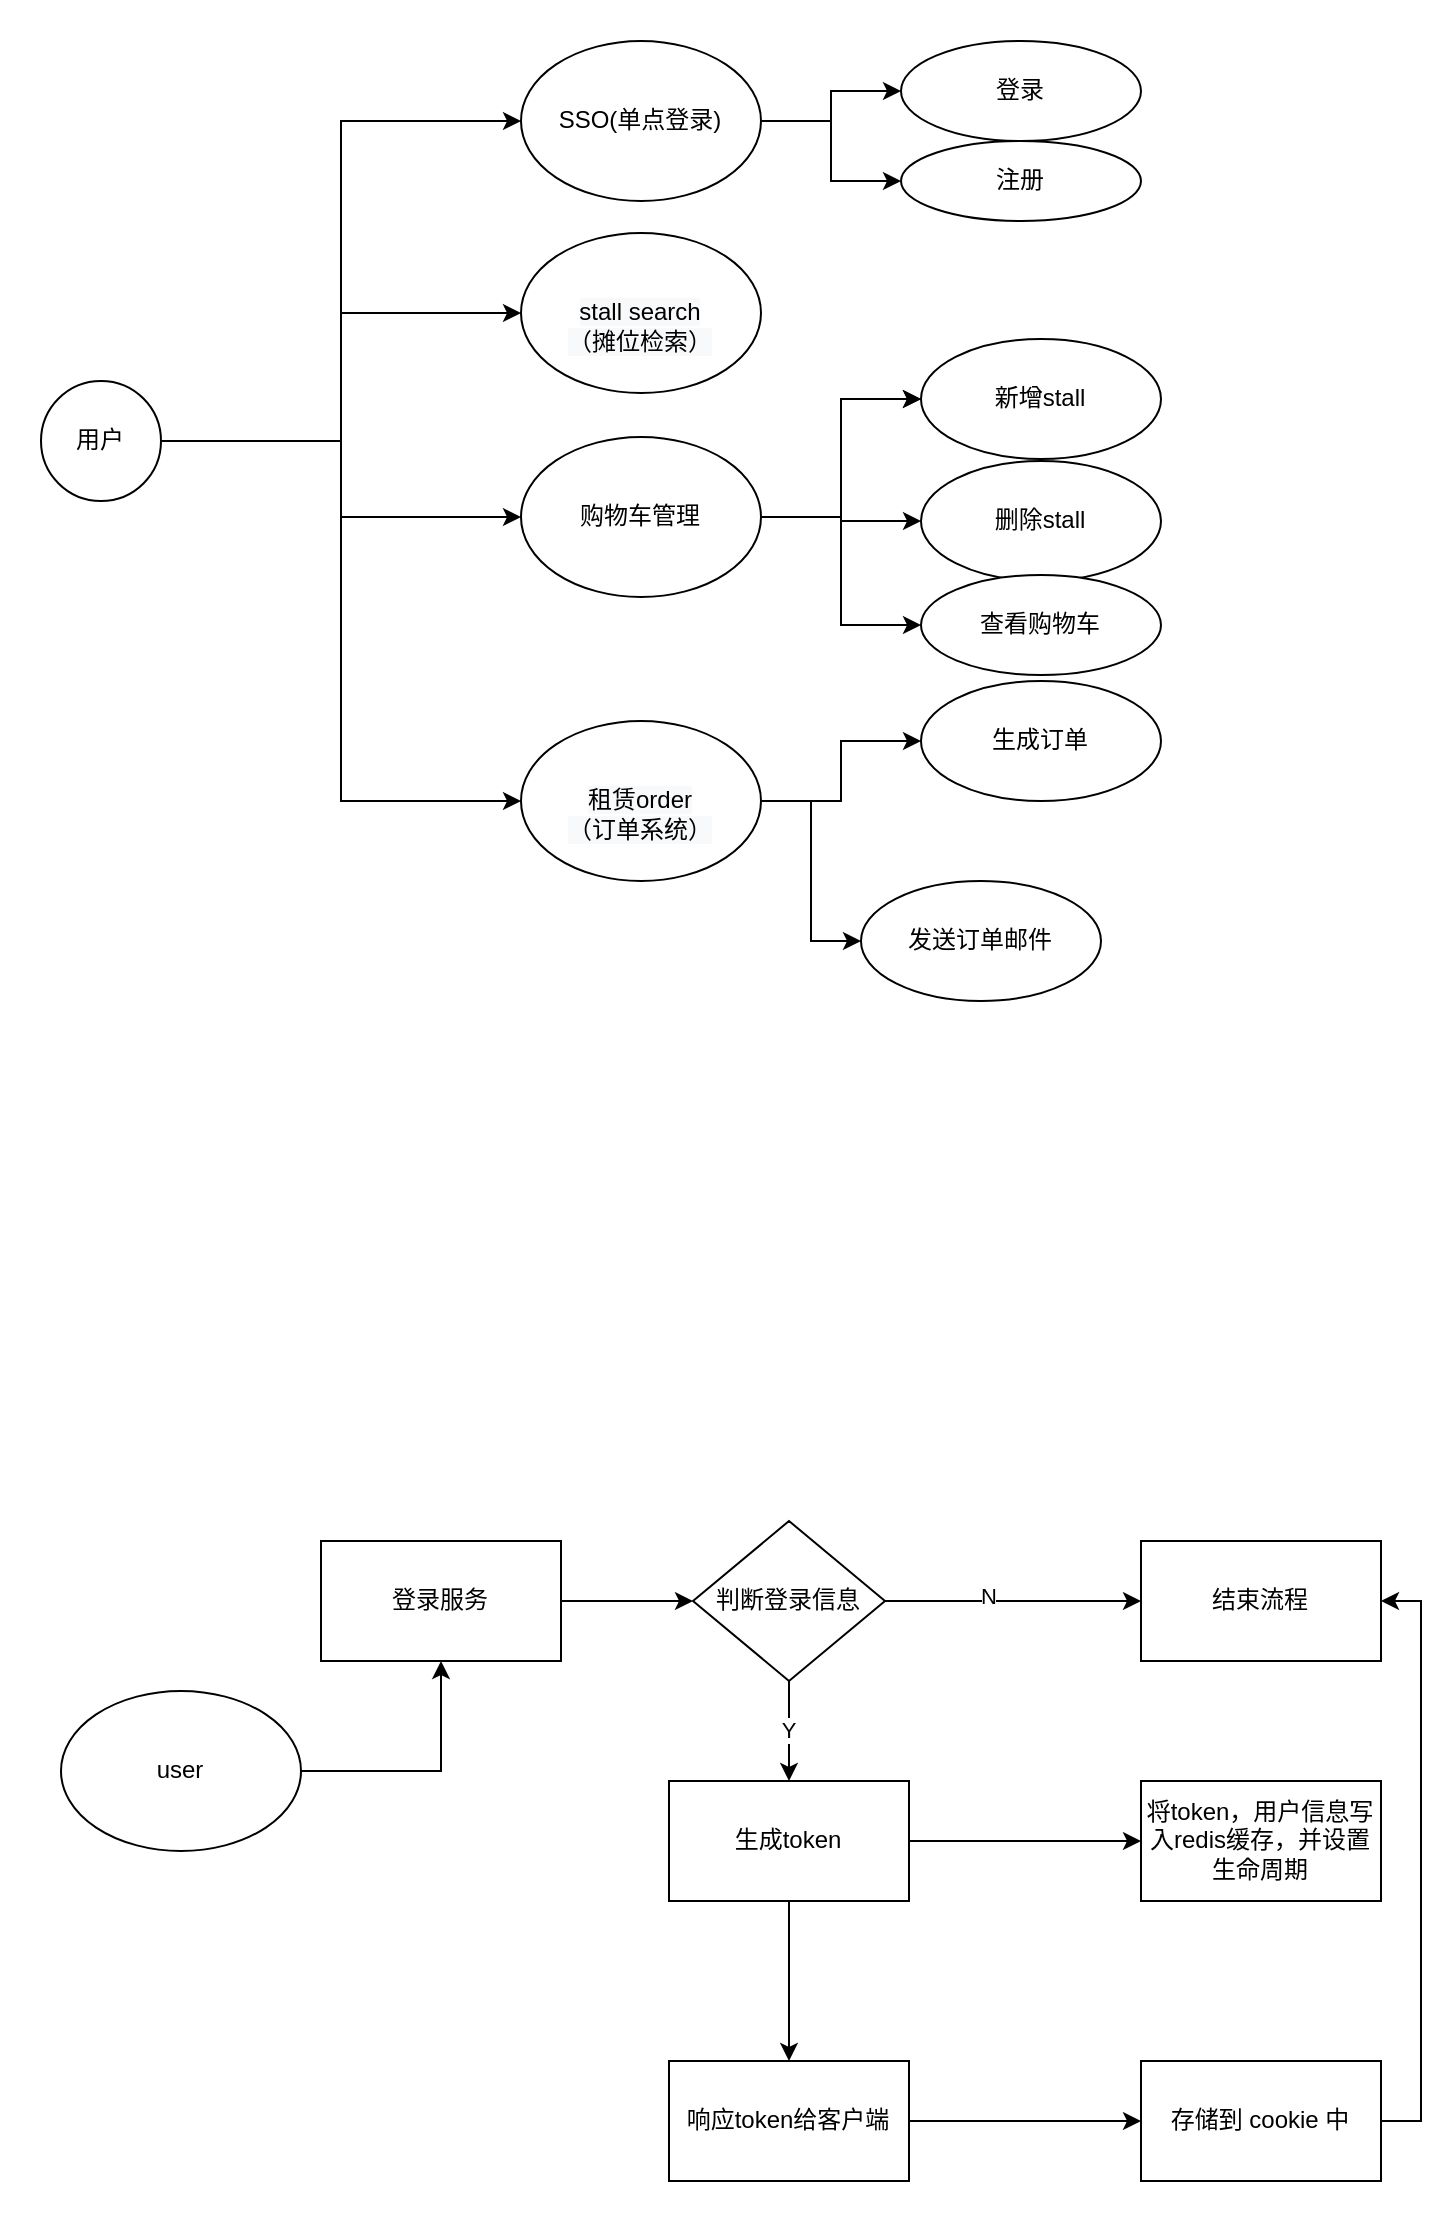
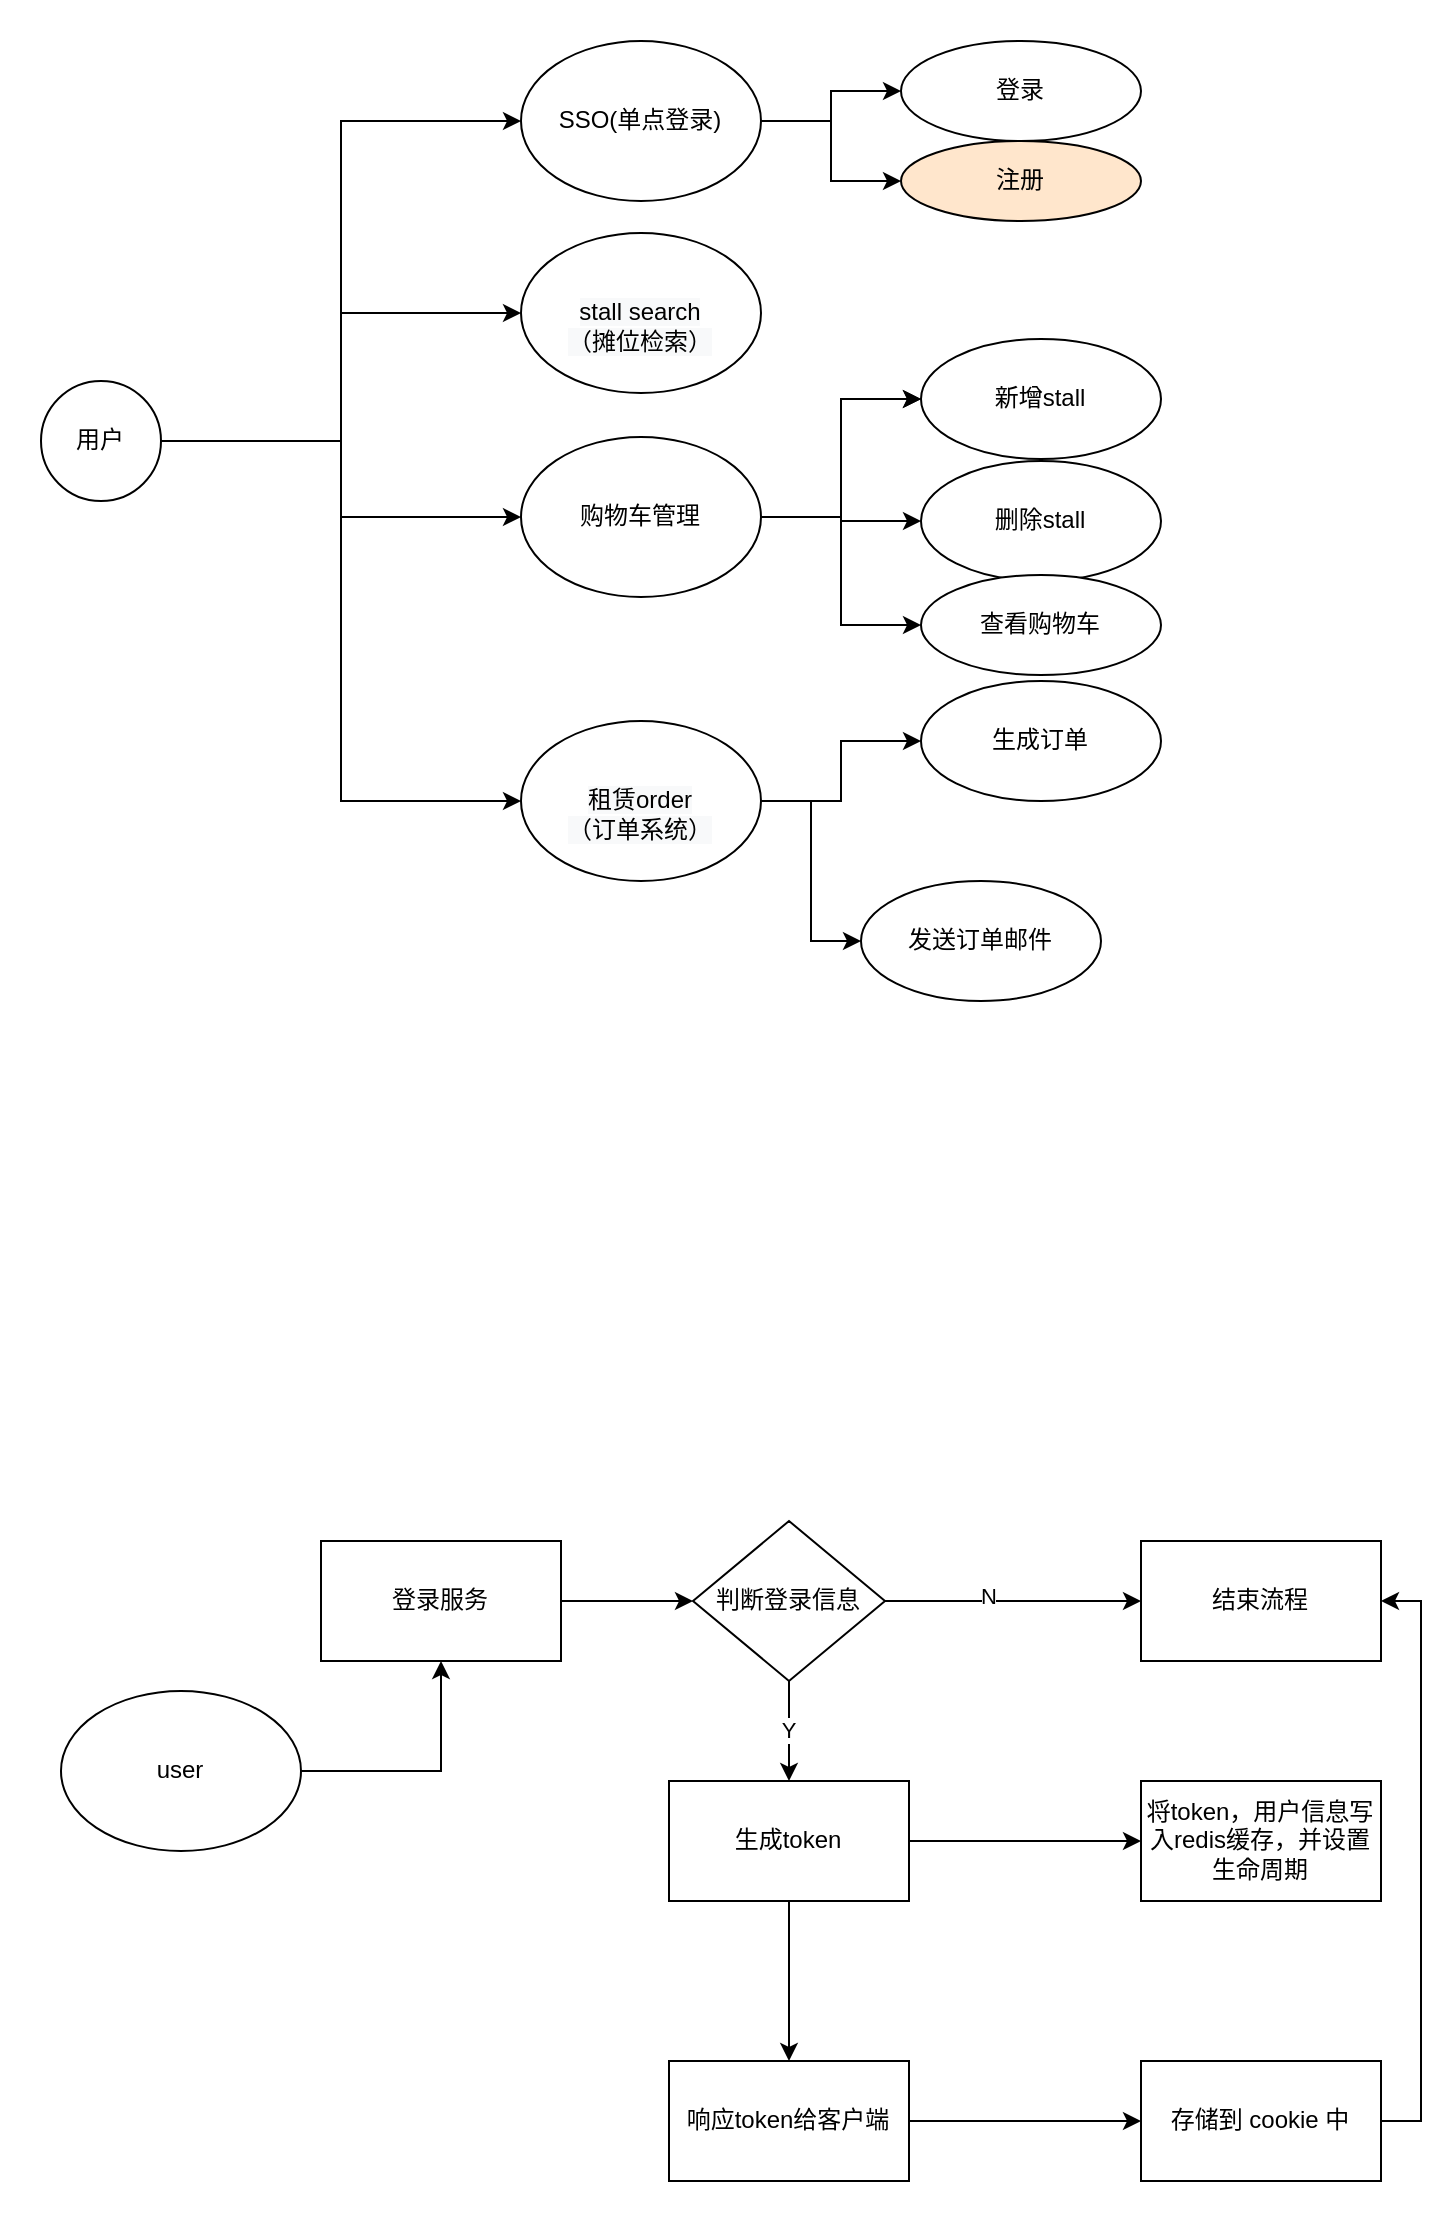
node "注册": fillcolor #ffffff -> #ffe6cc
